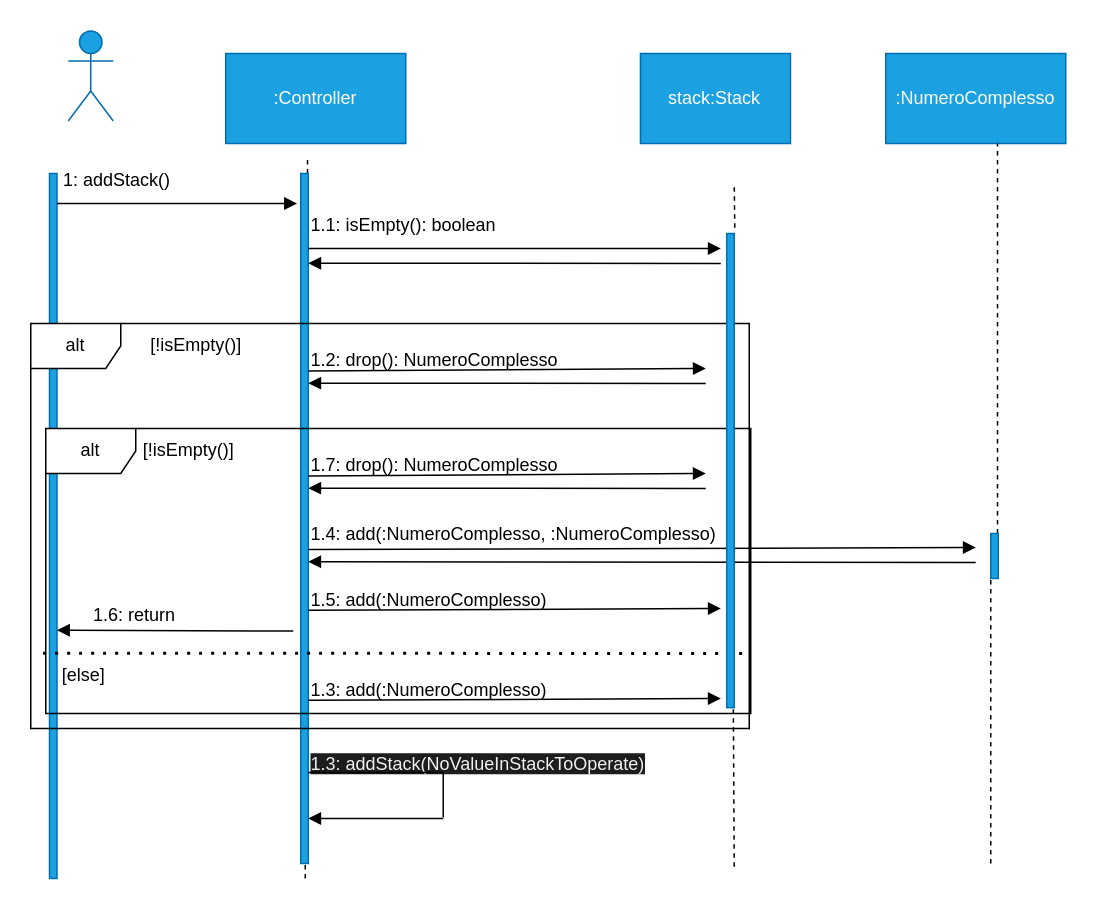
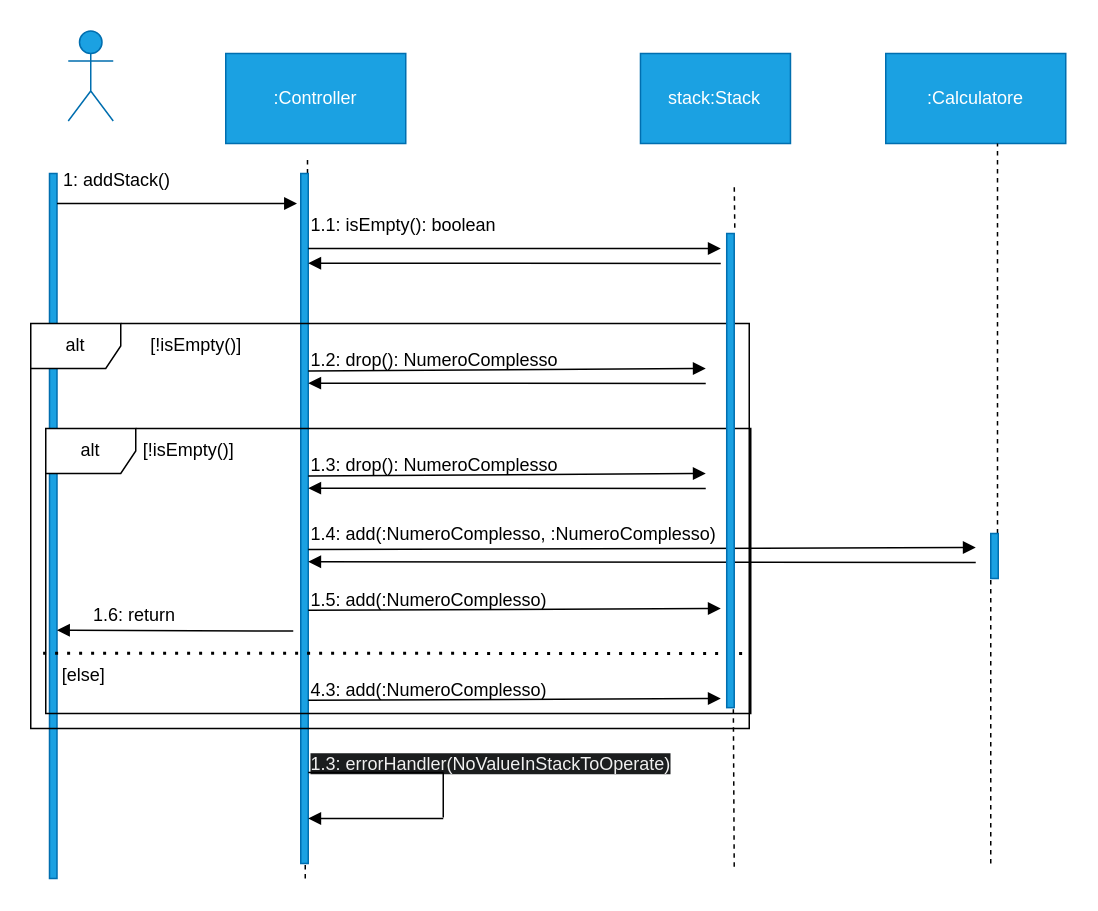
node ":NumeroComplesso": label ":NumeroComplesso" -> ":Calculatore"
node "1.7: drop(): NumeroComplesso": label "1.7: drop(): NumeroComplesso" -> "1.3: drop(): NumeroComplesso"
node "1.3: add(:NumeroComplesso)": label "1.3: add(:NumeroComplesso)" -> "4.3: add(:NumeroComplesso)"
node "1.3: addStack(NoValueInStackToOperate)": label "1.3: addStack(NoValueInStackToOperate)" -> "1.3: errorHandler(NoValueInStackToOperate)"
